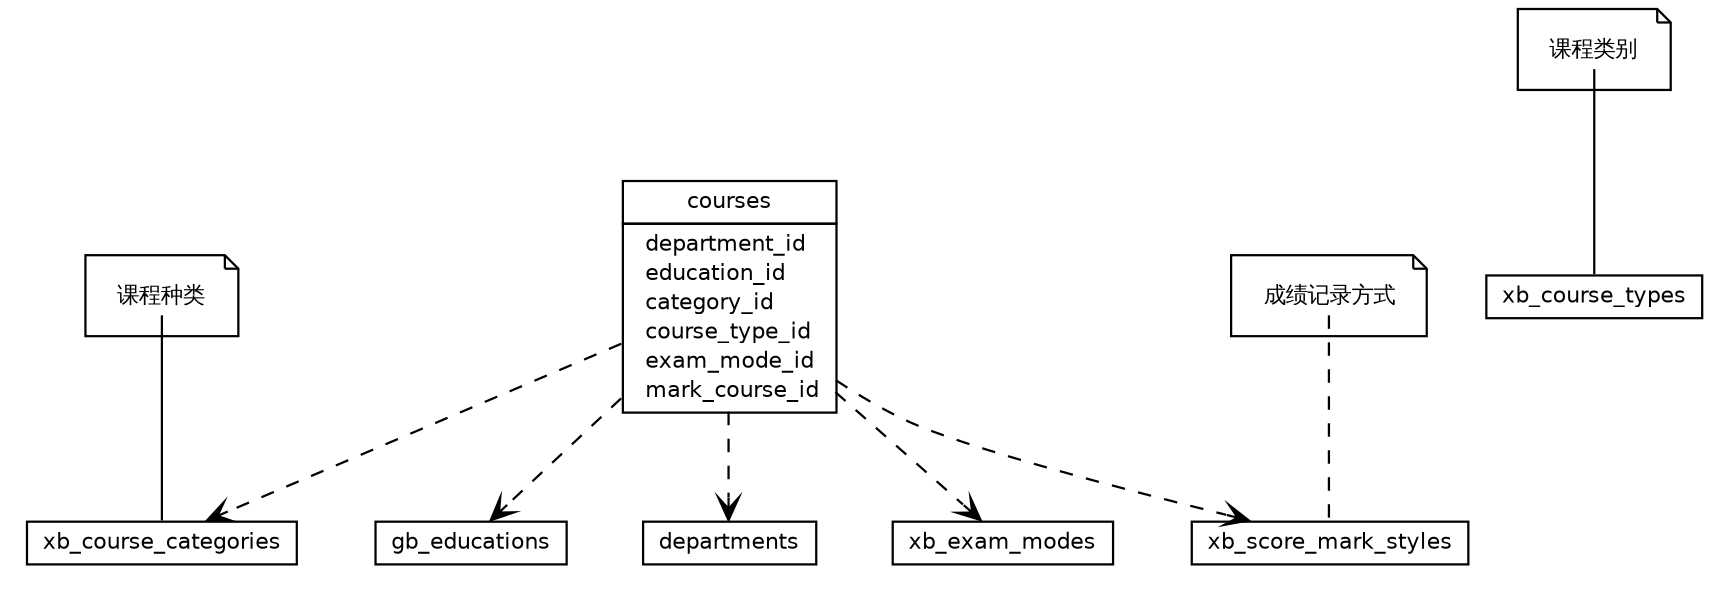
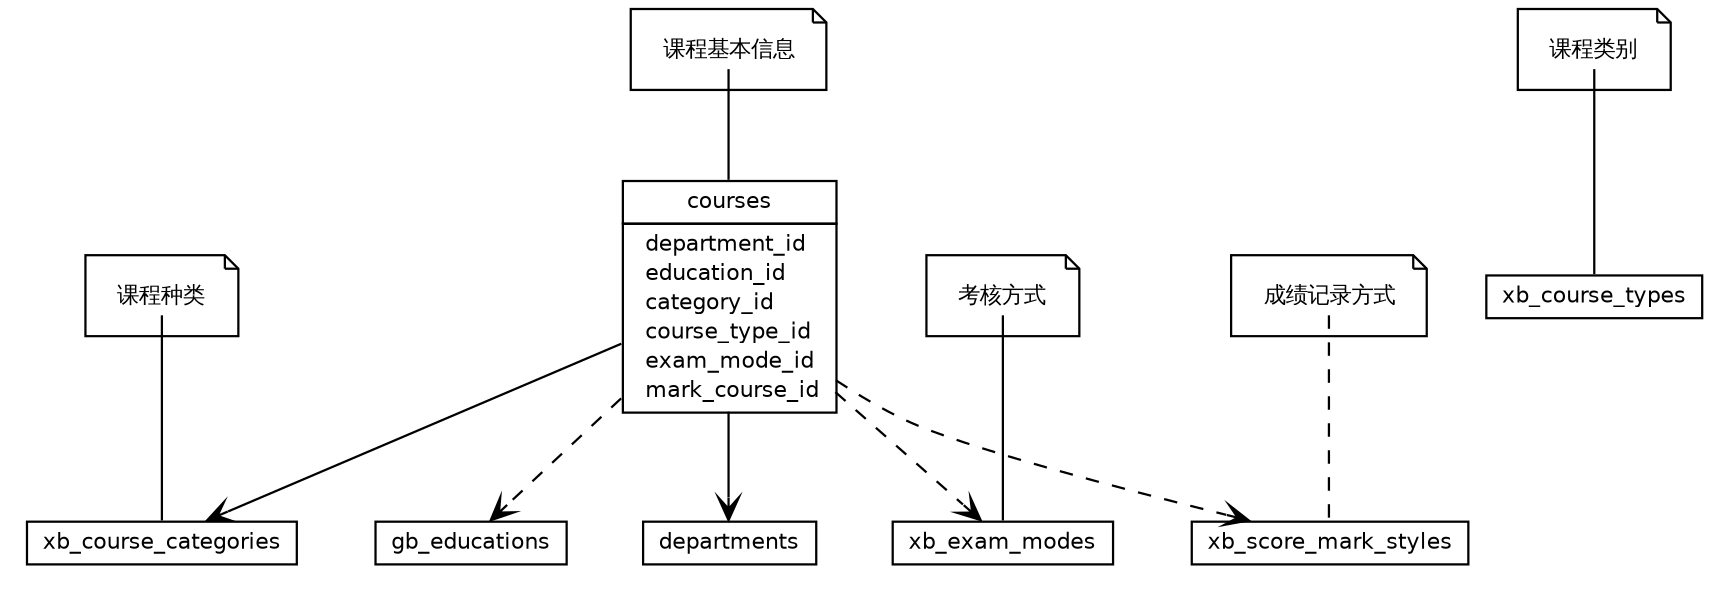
node "课程基本信息": added
node "考核方式": added
edge "courses" -> "xb_course_categories": style dashed -> solid
edge "courses" -> "departments": style dashed -> solid
